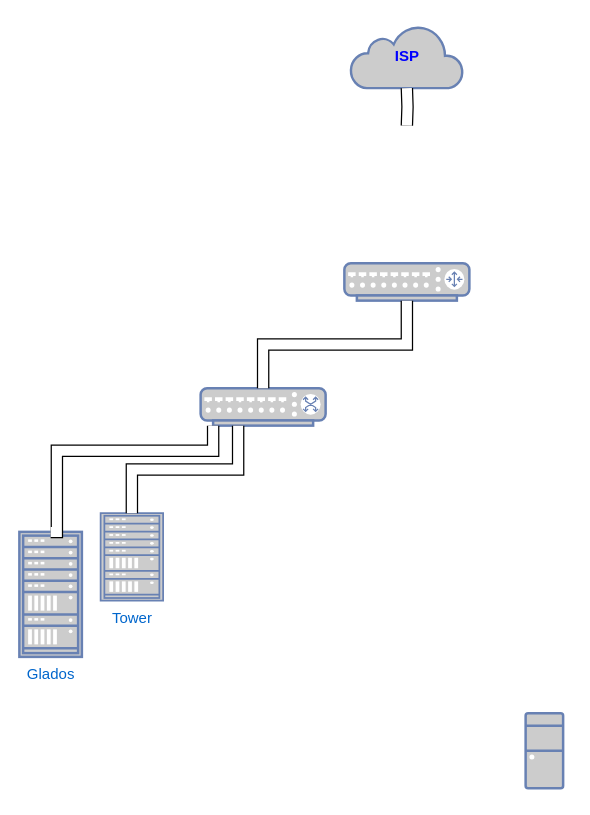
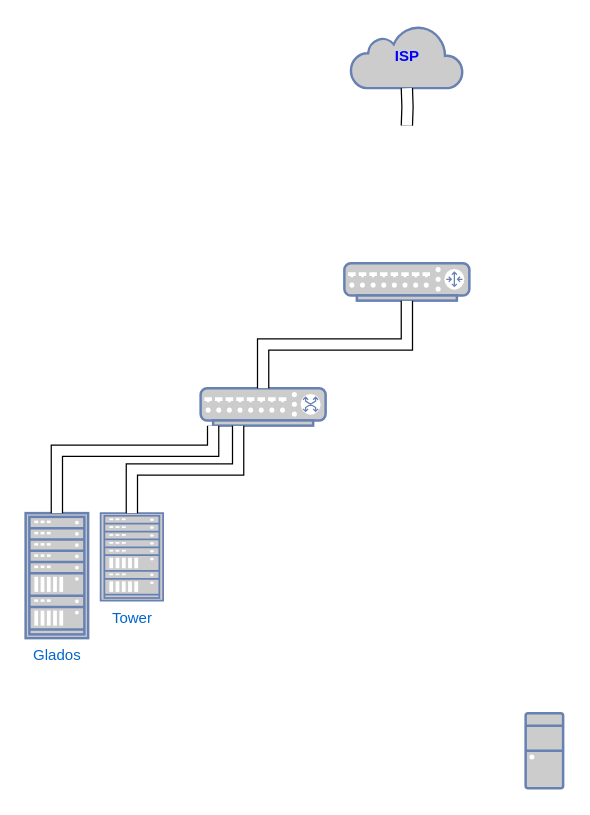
node "Glados": moved (51, 594) -> (57, 576)
